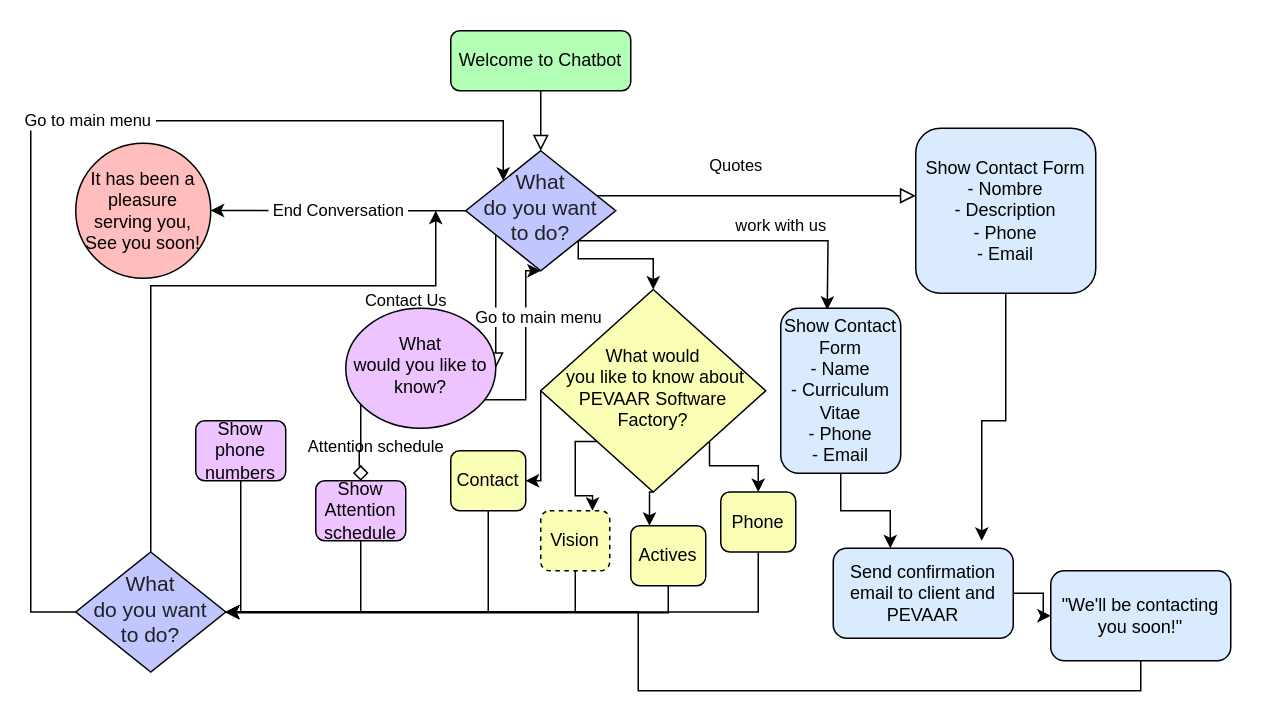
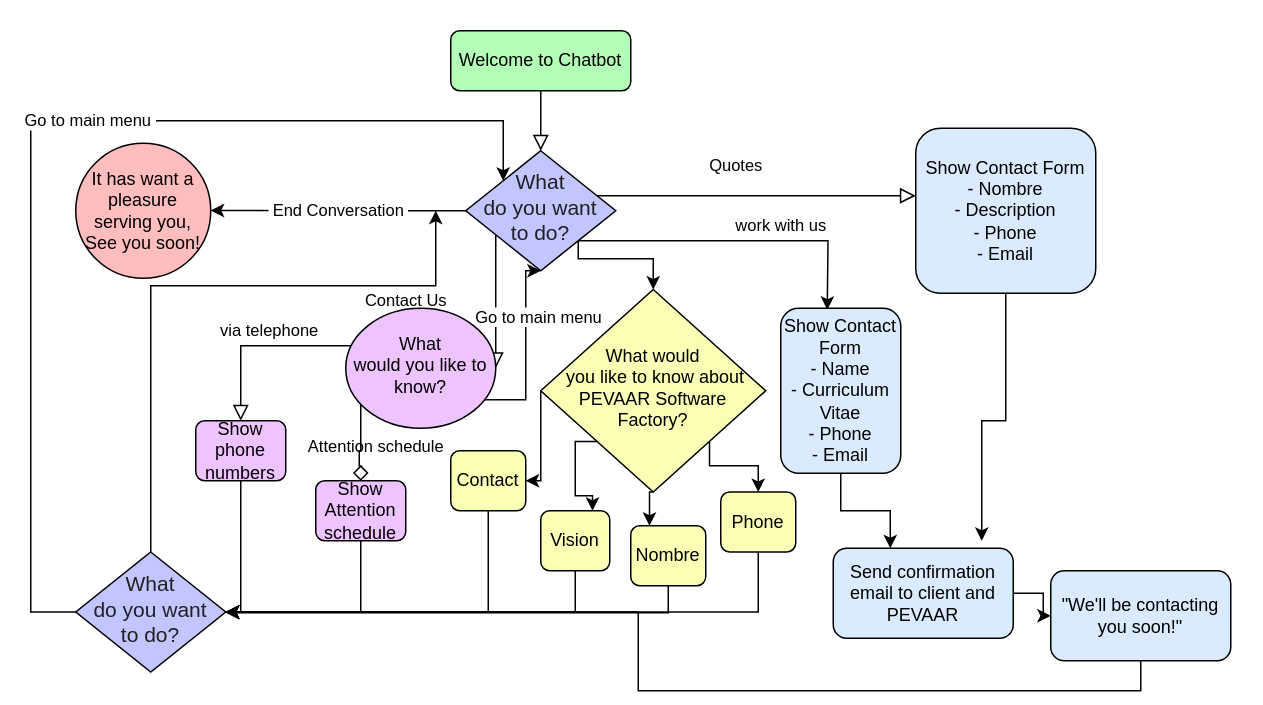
node "It has been a pleasure serving you, See you soon!": label "It has been a pleasure serving you, See you soon!" -> "It has want a pleasure serving you, See you soon!"
edge "What would you like to know?" -> "Show phone numbers": added, label "via telephone"
node "Vision": style dashed -> solid
node "Actives": label "Actives" -> "Nombre"
